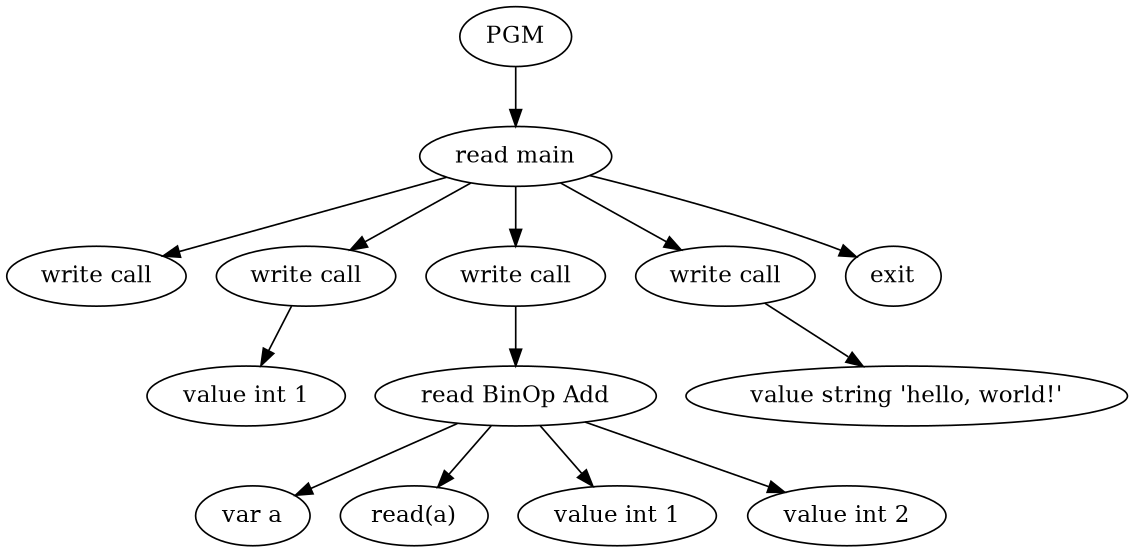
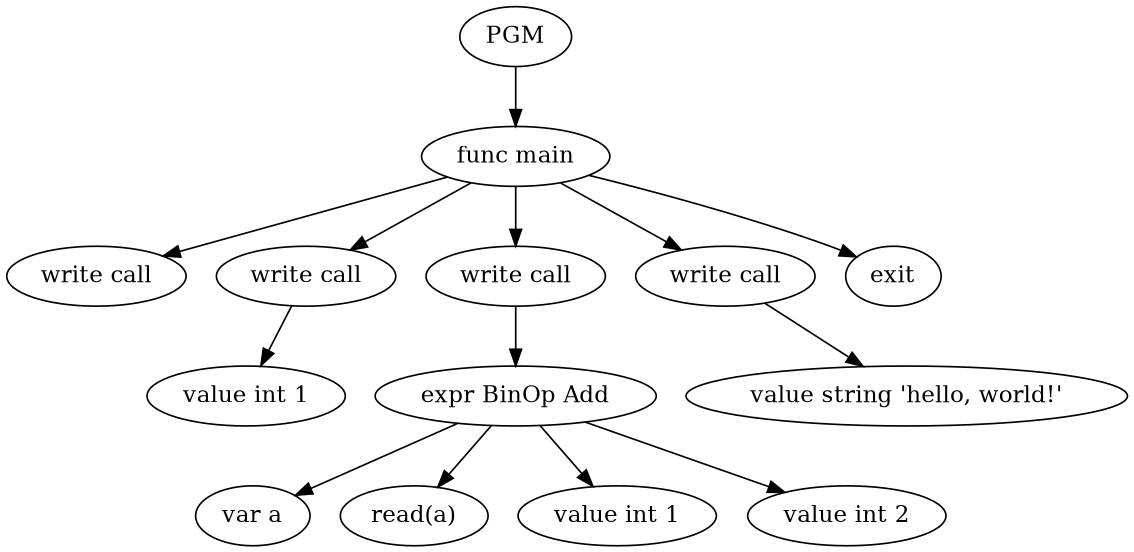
node "read main": label "read main" -> "func main"
node "read BinOp Add": label "read BinOp Add" -> "expr BinOp Add"
